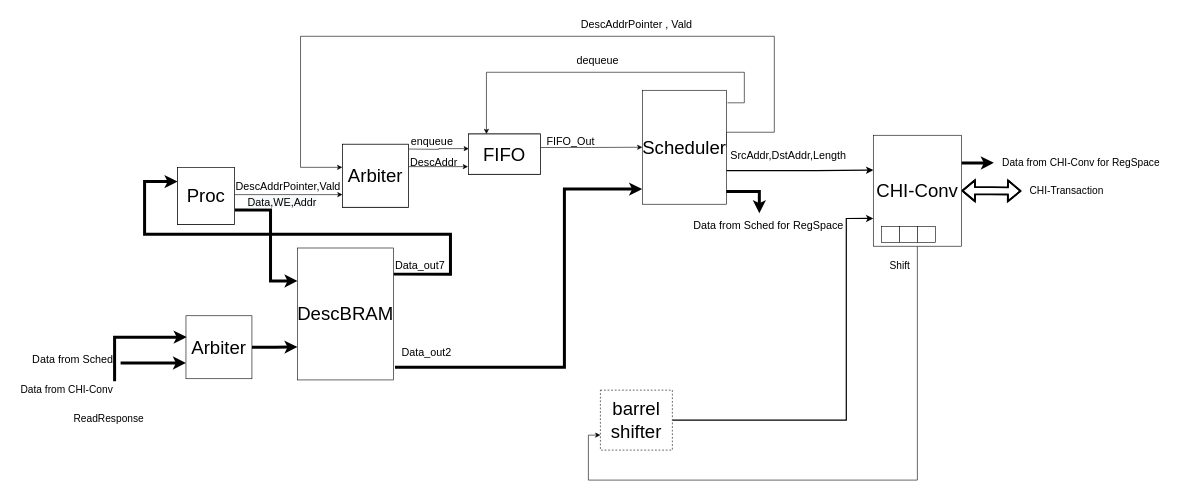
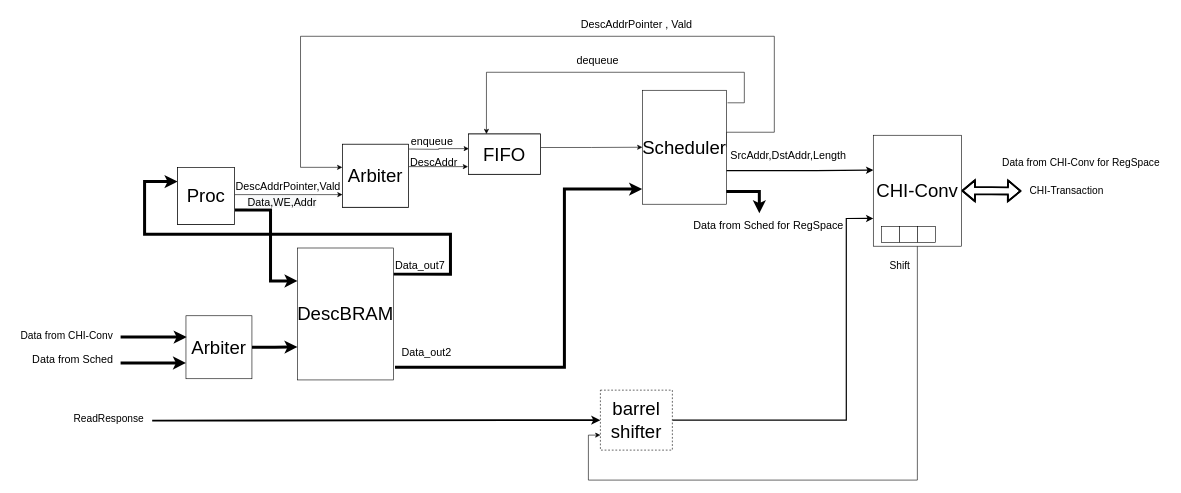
node "FIFO_Out": removed
edge "CHI-Conv" -> "Data from CHI-Conv for RegSpace": removed
node "Data from CHI-Conv": moved (66, 390) -> (66, 336)
edge "ReadResponse" -> "barrel shifter": added
